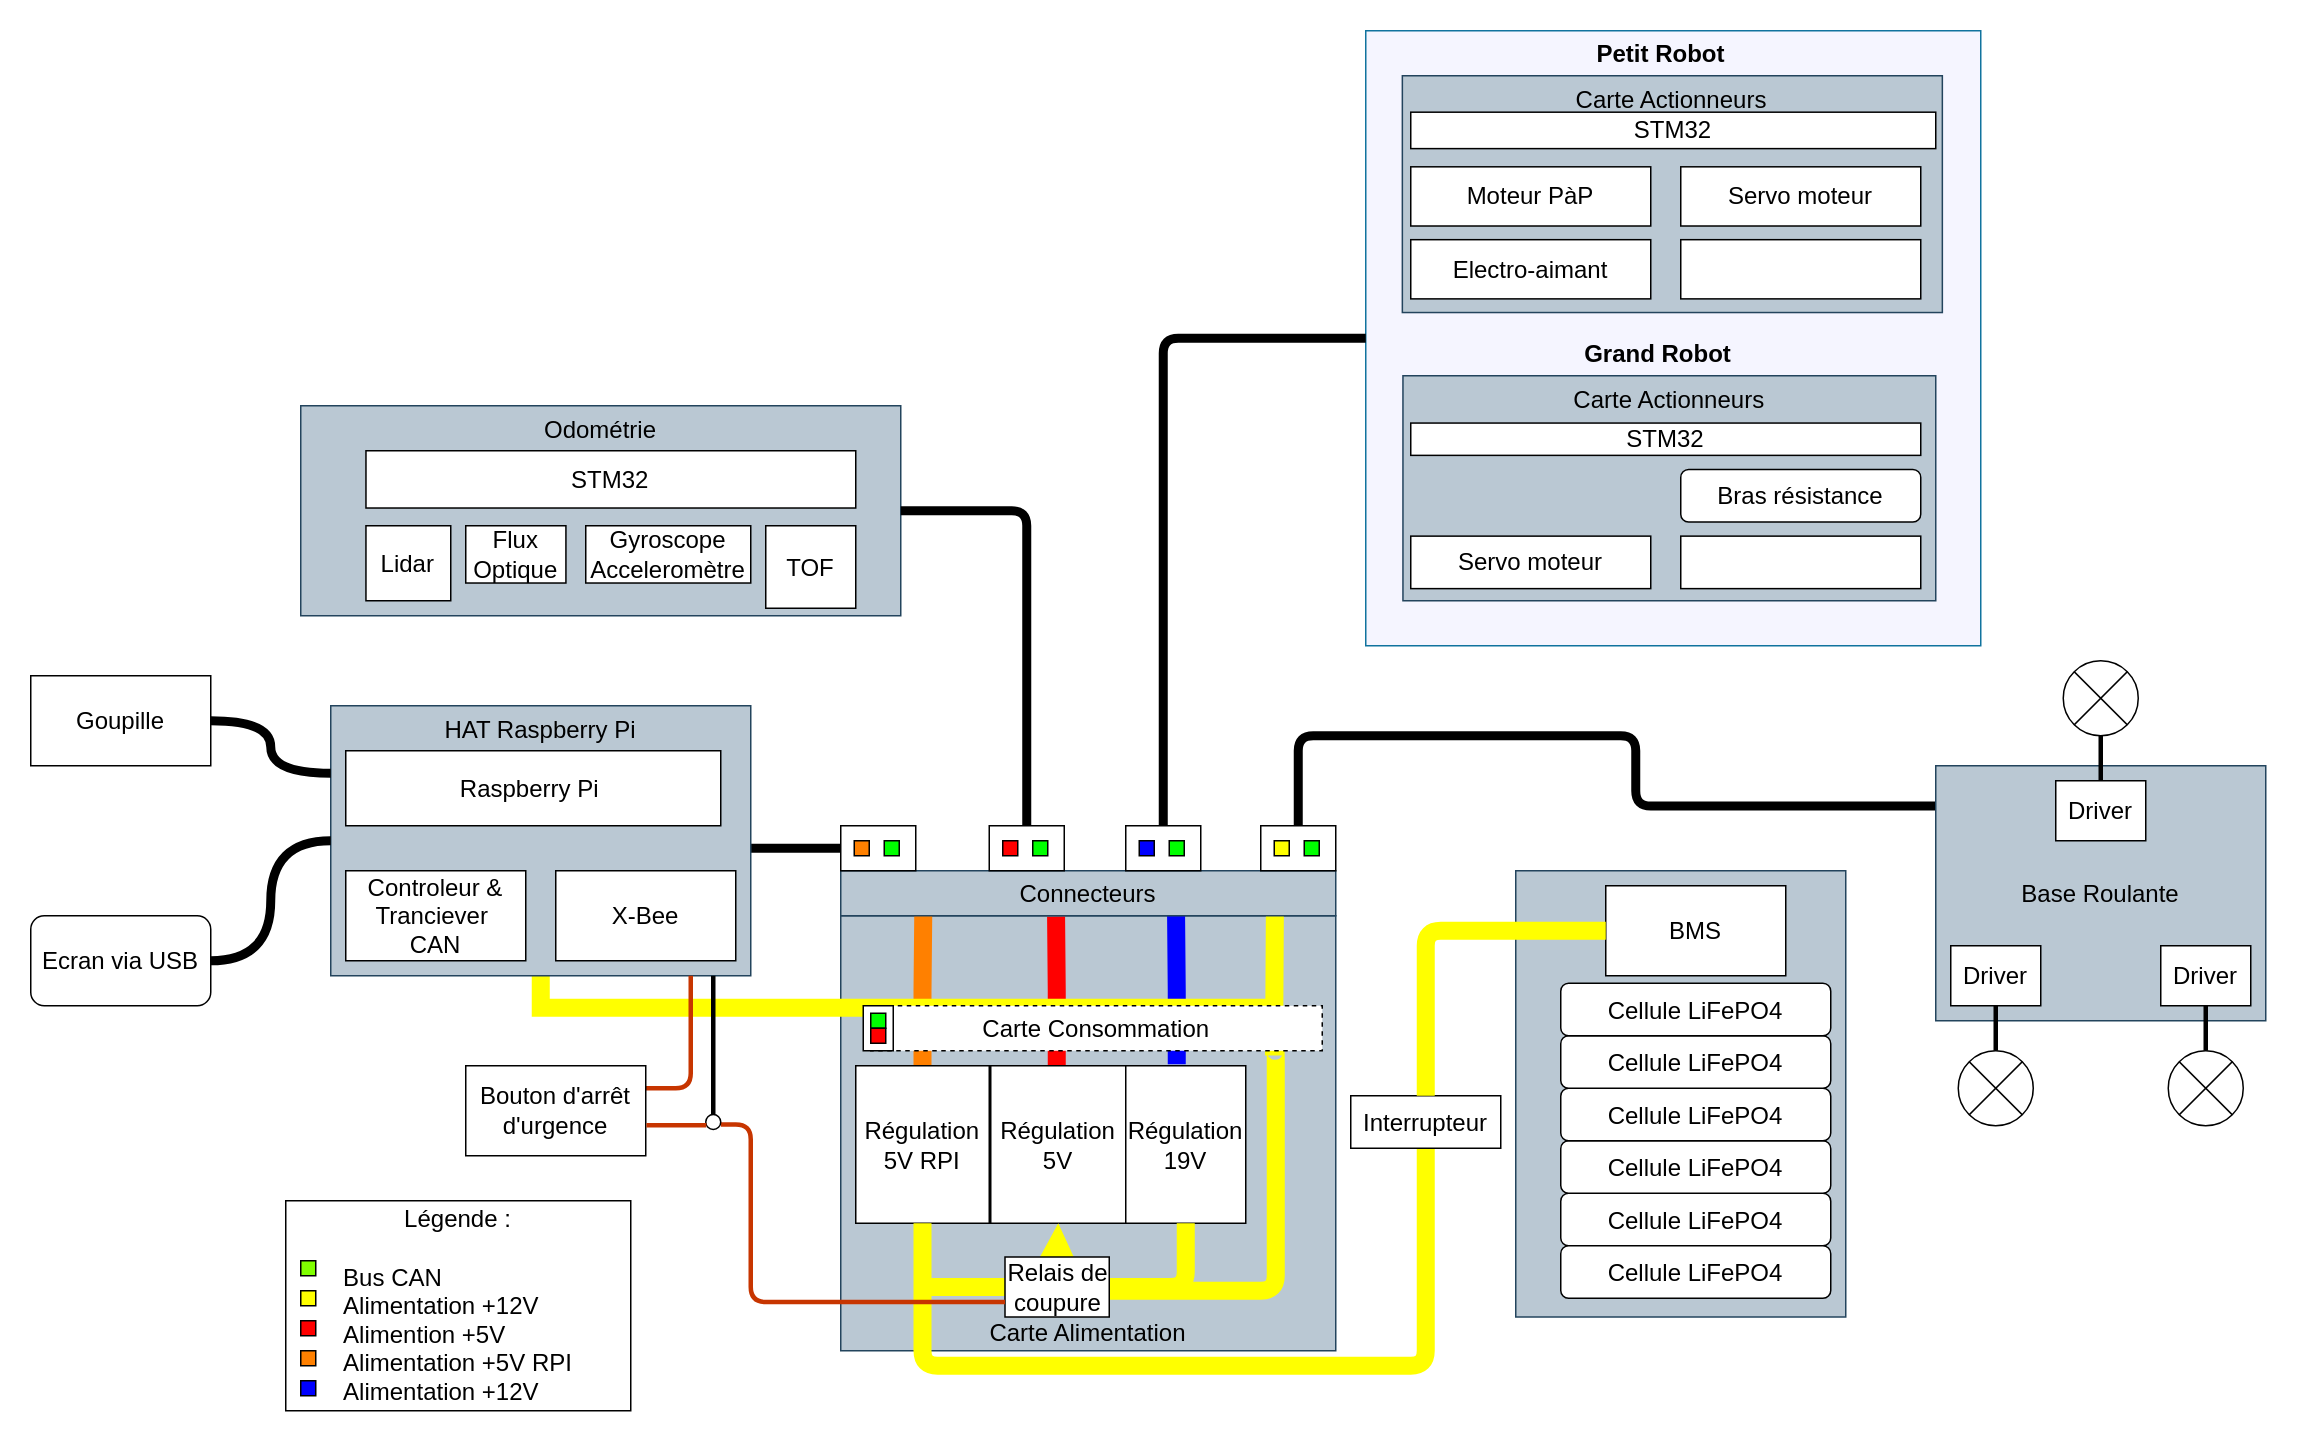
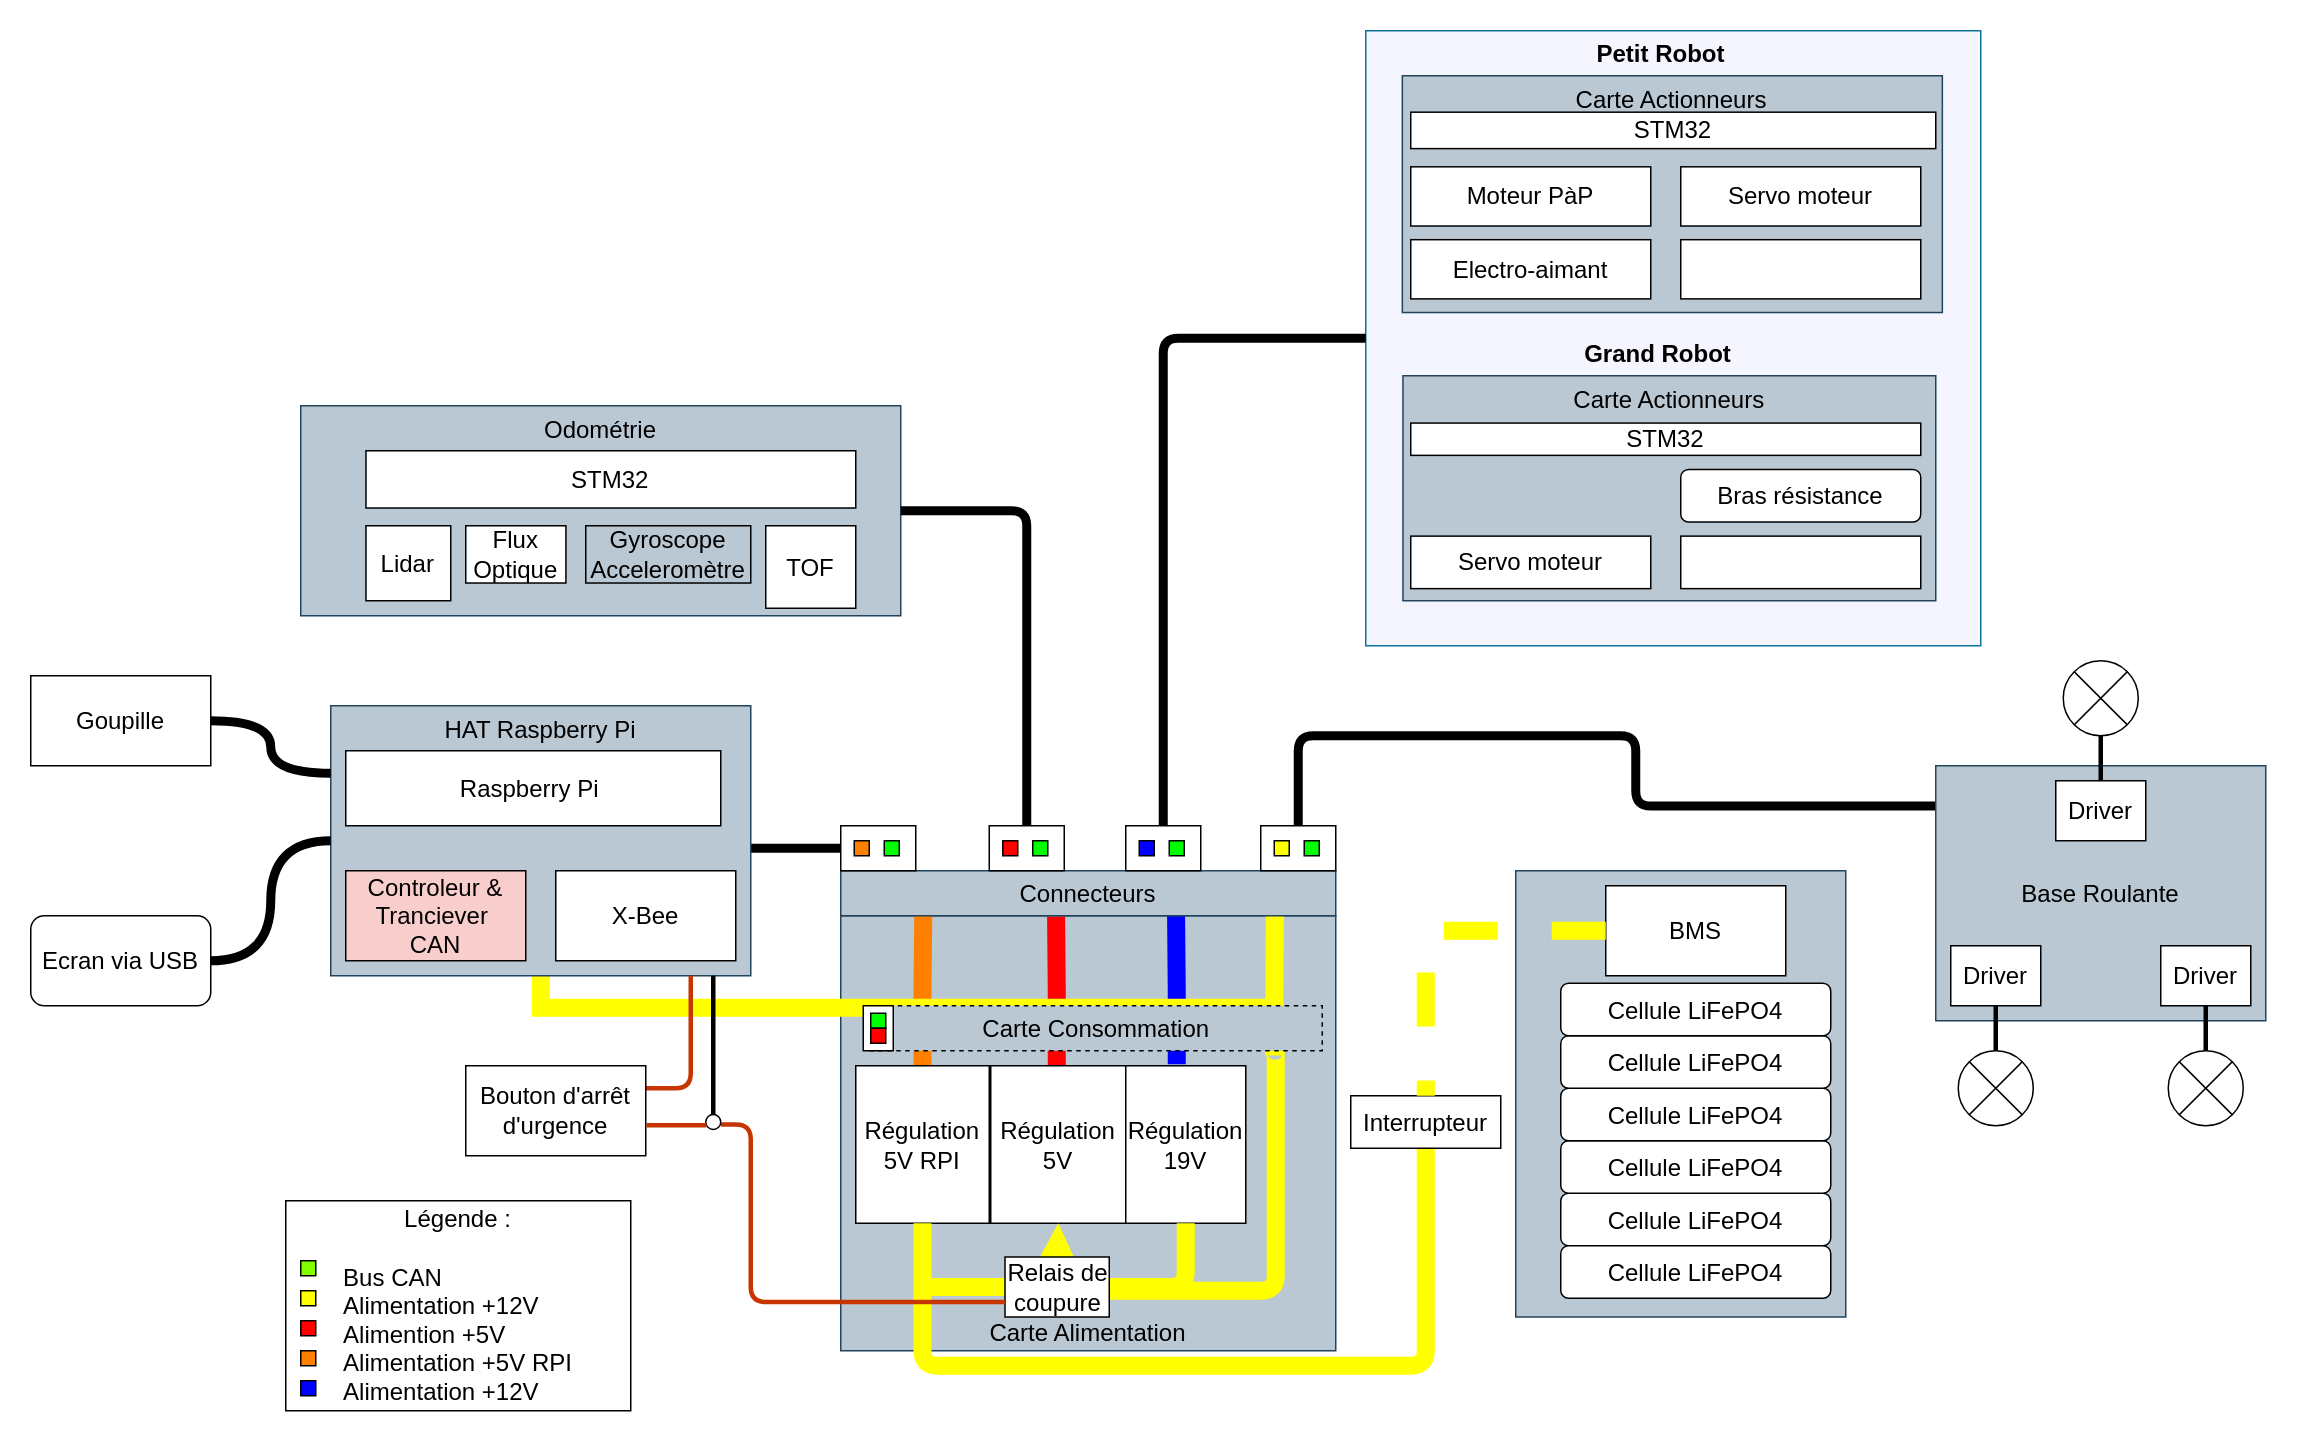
node "GyroscopeAcceleromètre": fillcolor #ffffff -> #bac8d3
node "Controleur & Tranciever CAN": fillcolor #ffffff -> #f8cecc
edge "BMS" -- "Interrupteur": style solid -> dashed
node "Carte Consommation": fillcolor #ffffff -> #bac8d3
